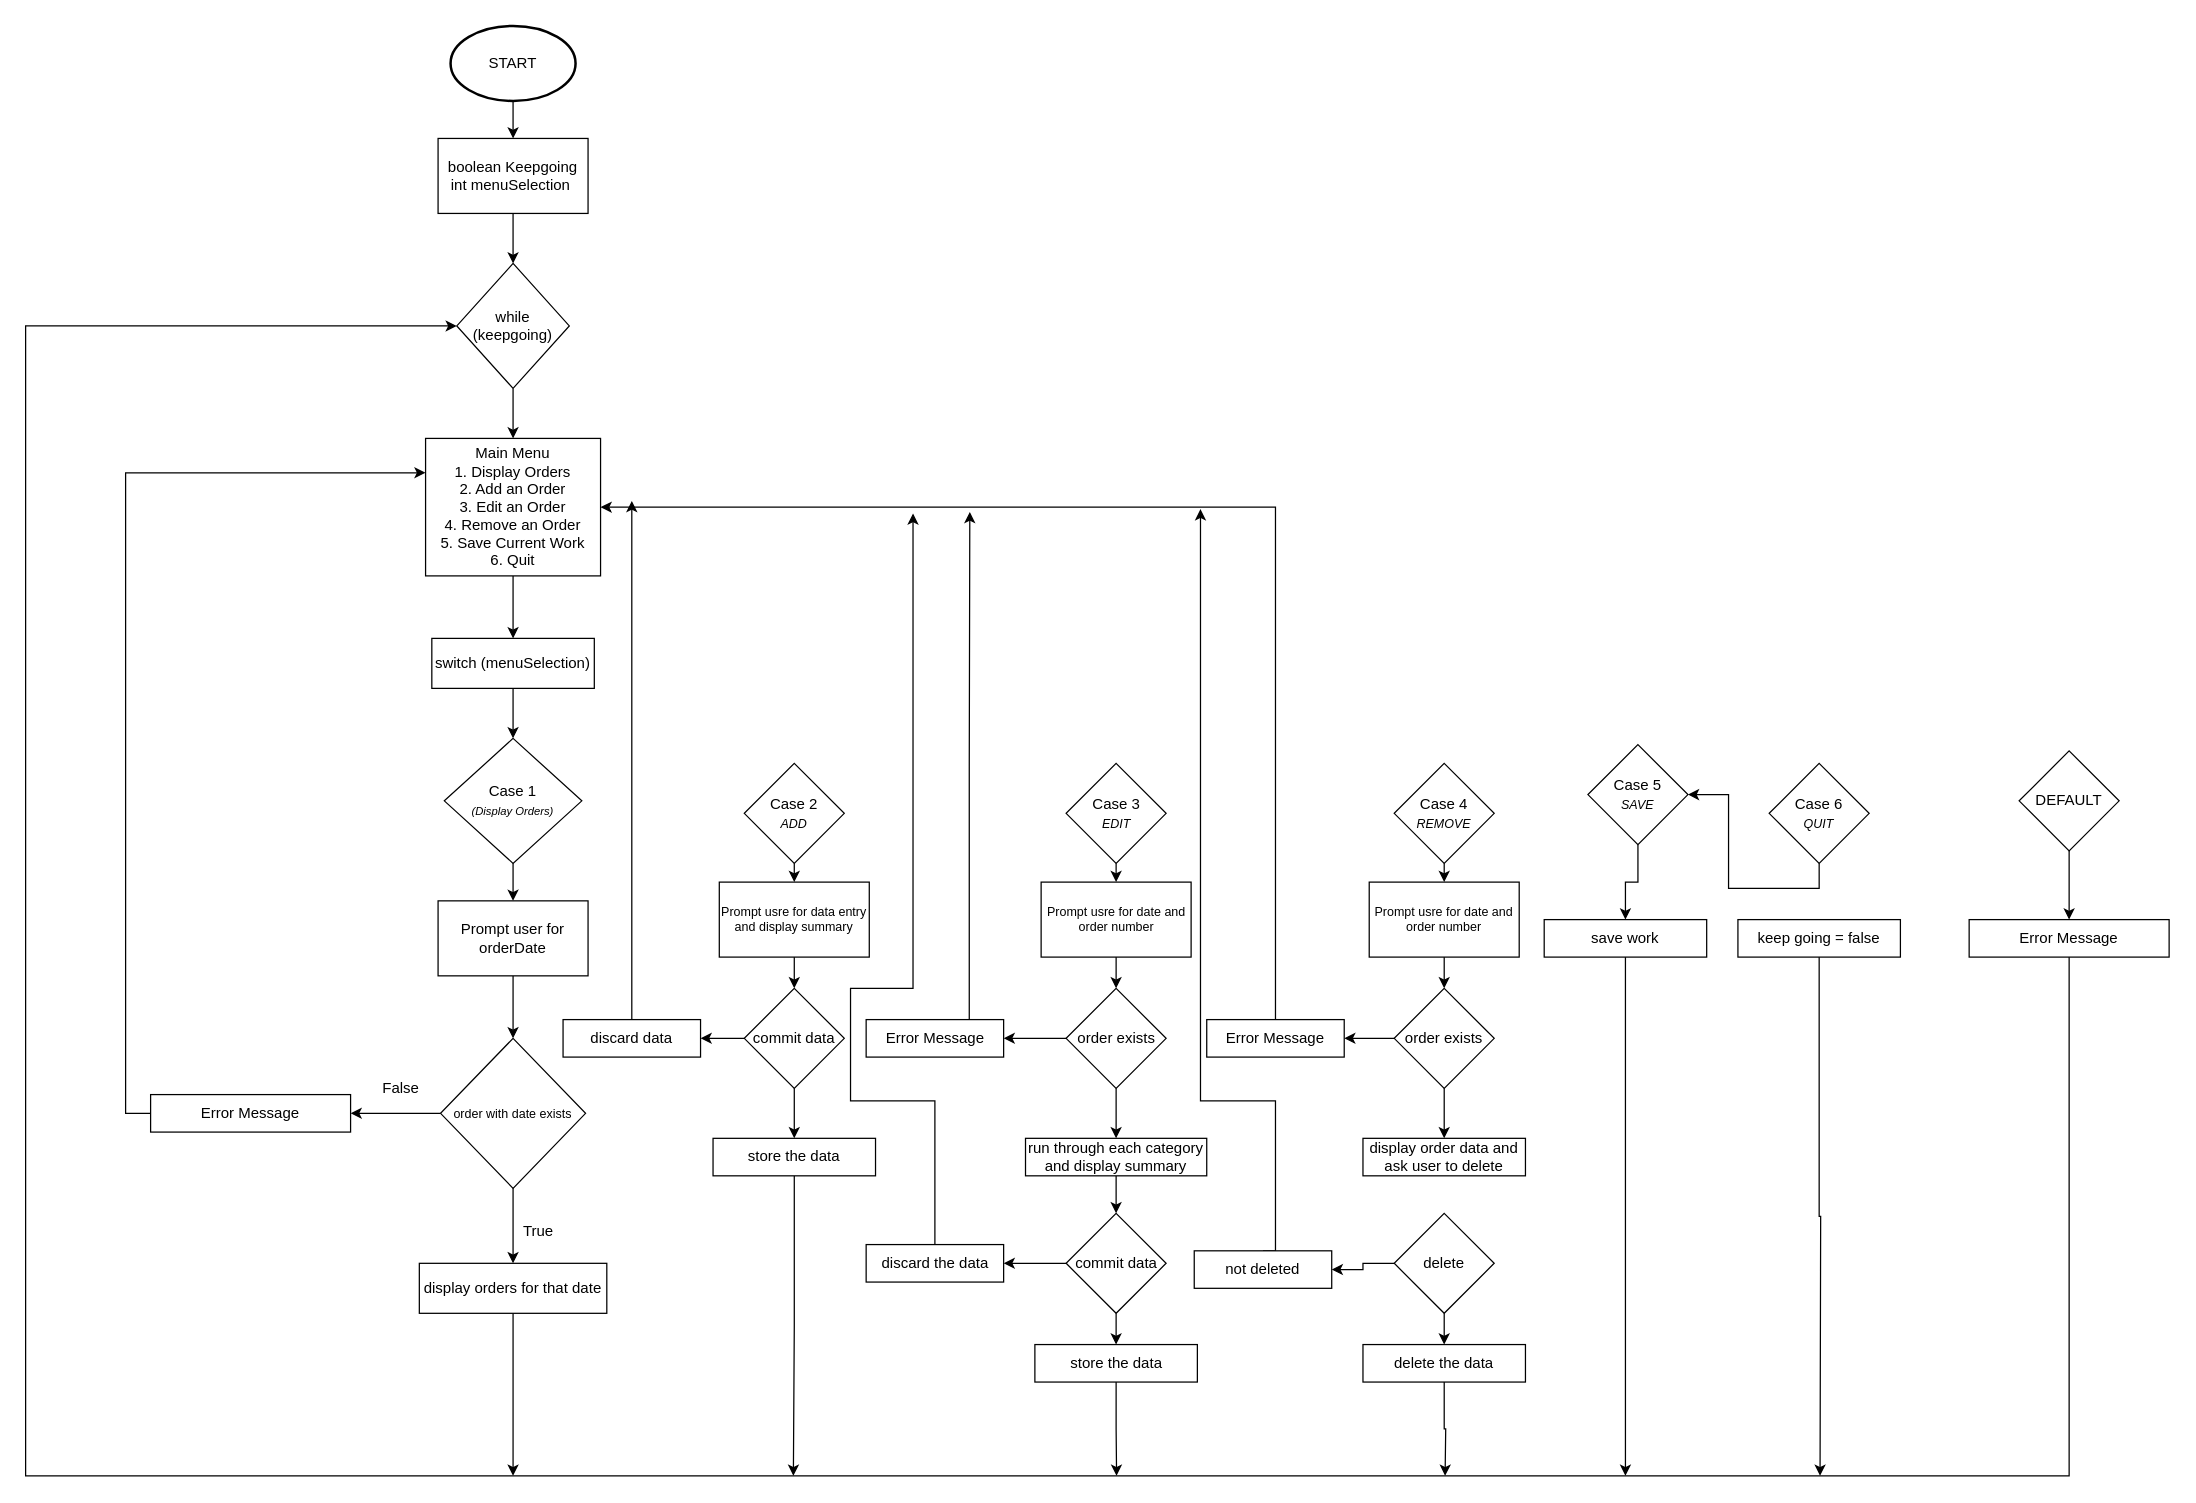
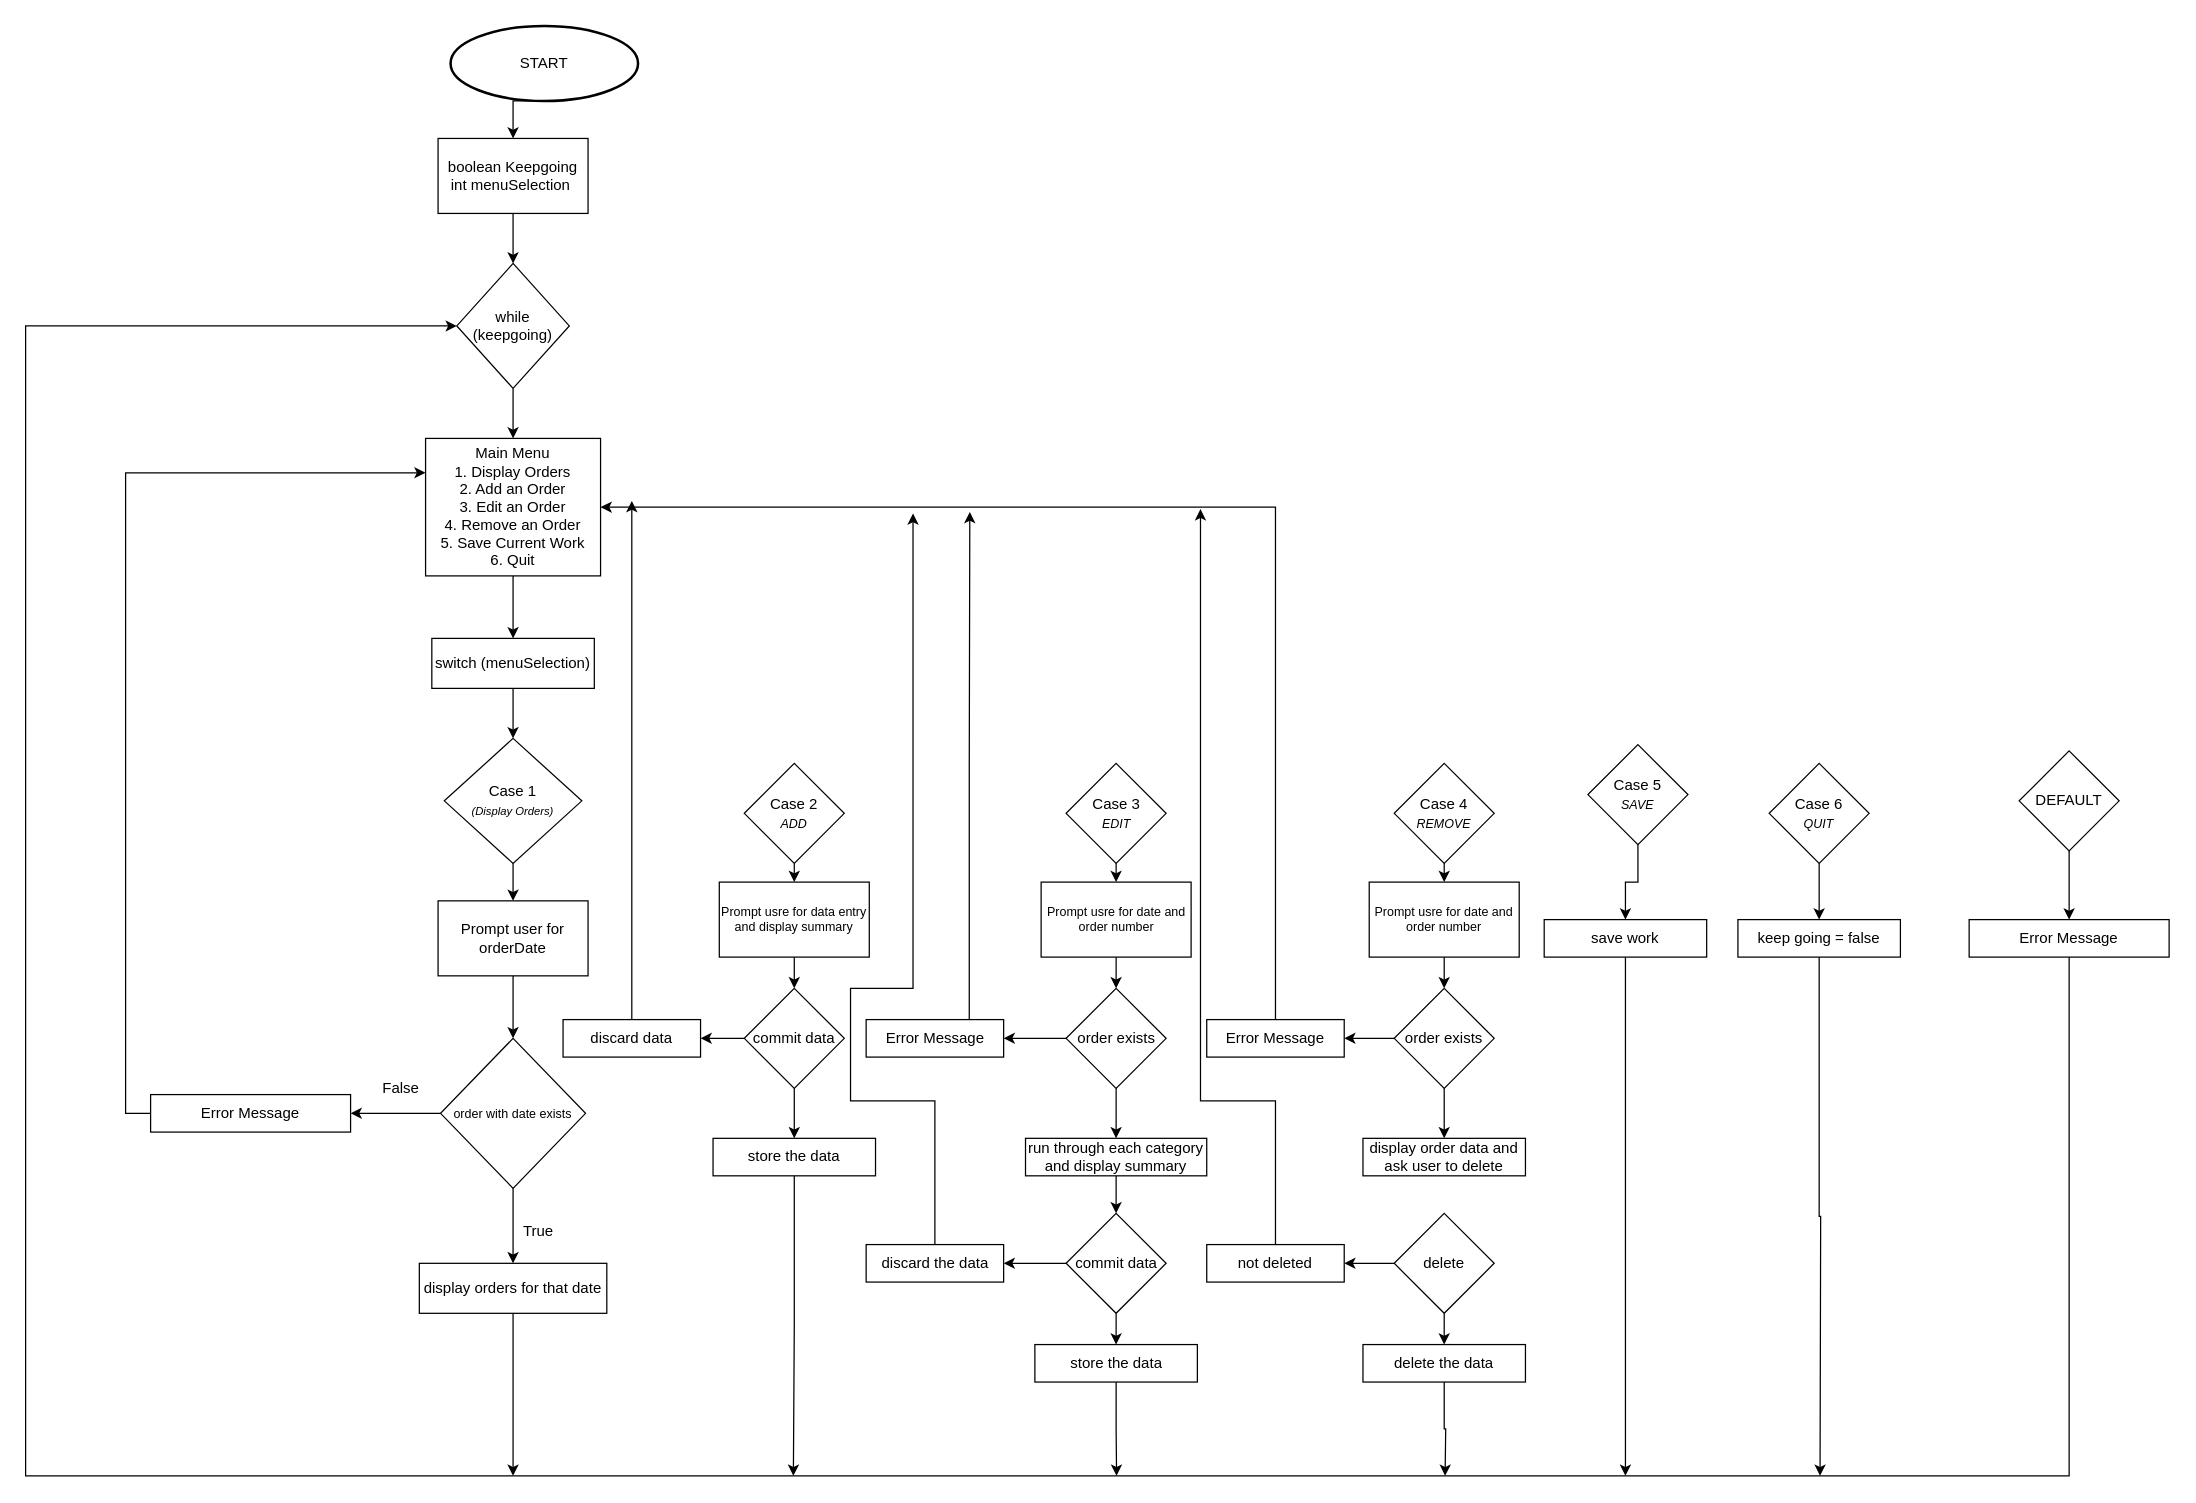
node "START": size 125x75 -> 188x75
edge "Case 6 QUIT" -> "Case 5 SAVE": now "Case 6 QUIT" -> "keep going = false"
node "not deleted": moved (1263, 1269) -> (1276, 1263)
